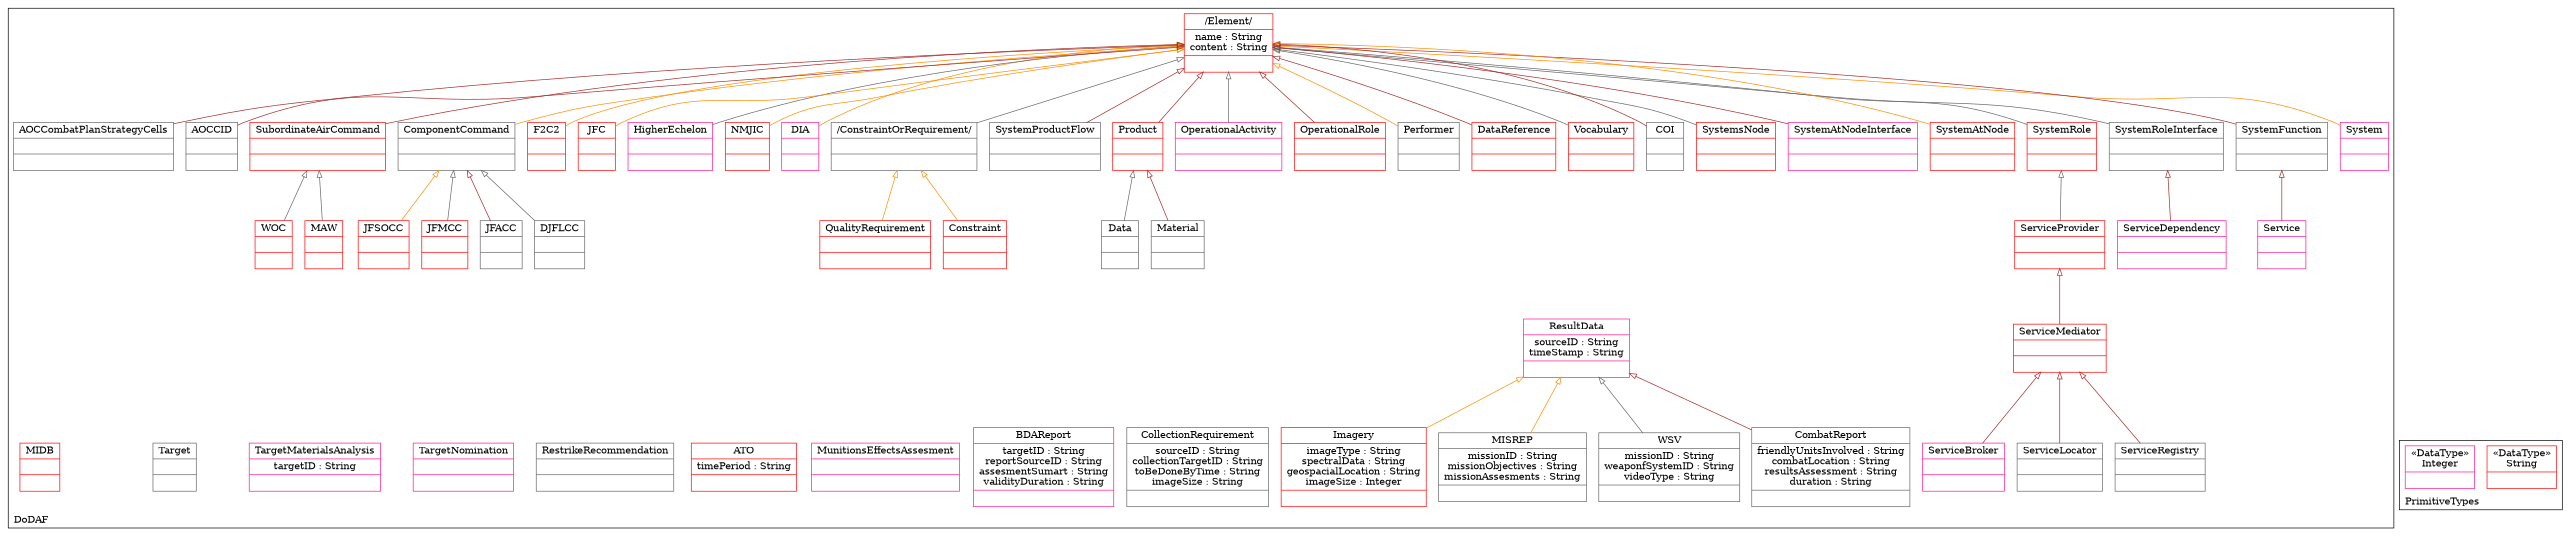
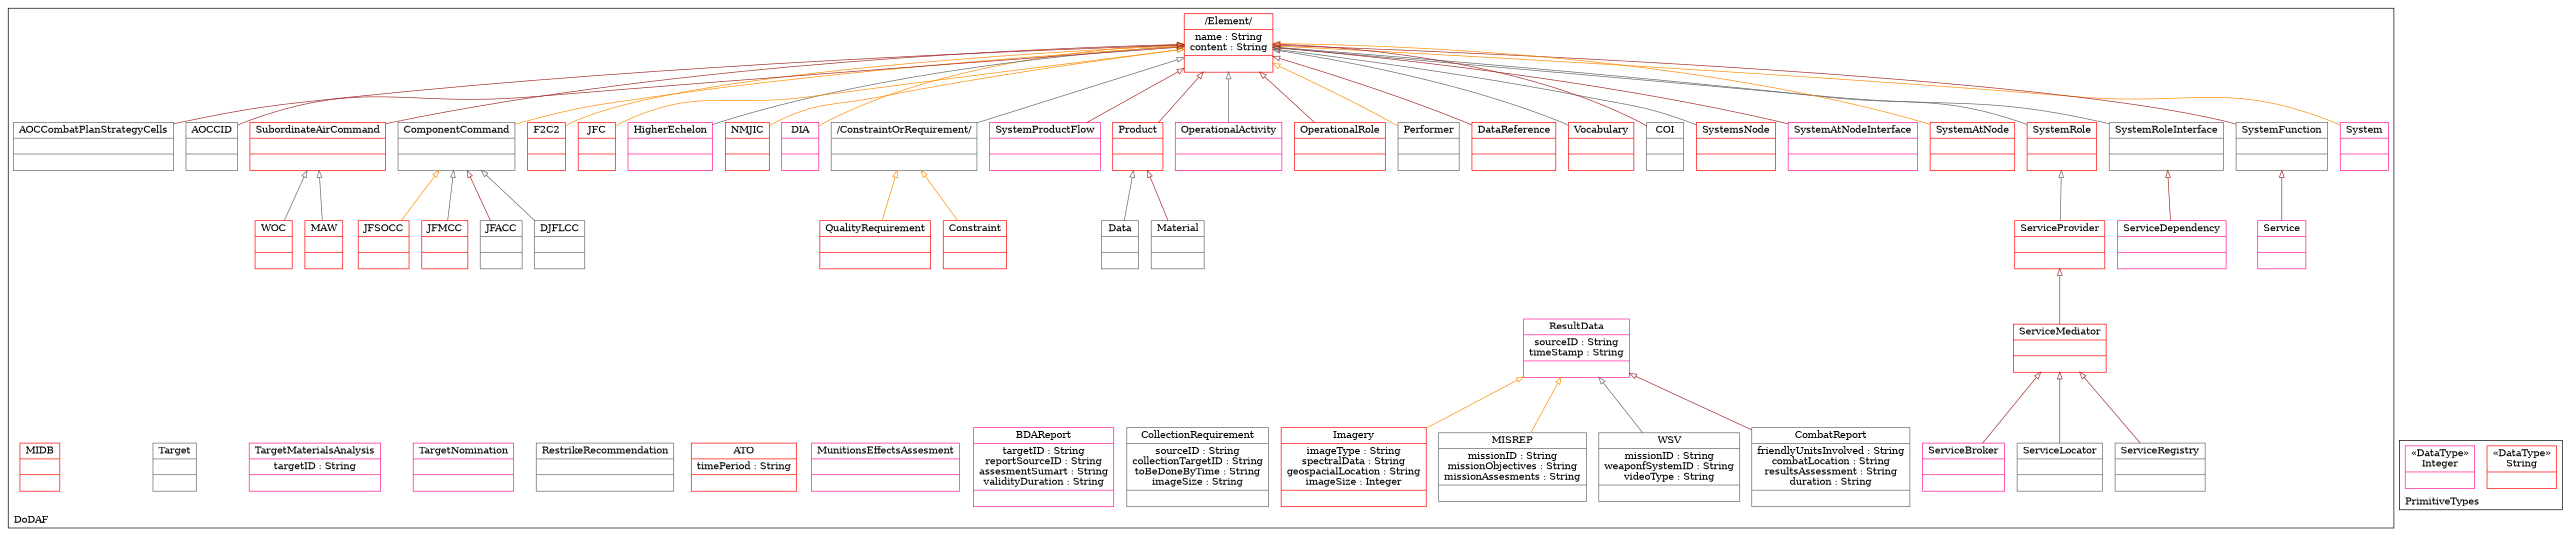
node "SystemProductFlow": color gray40 -> deeppink
